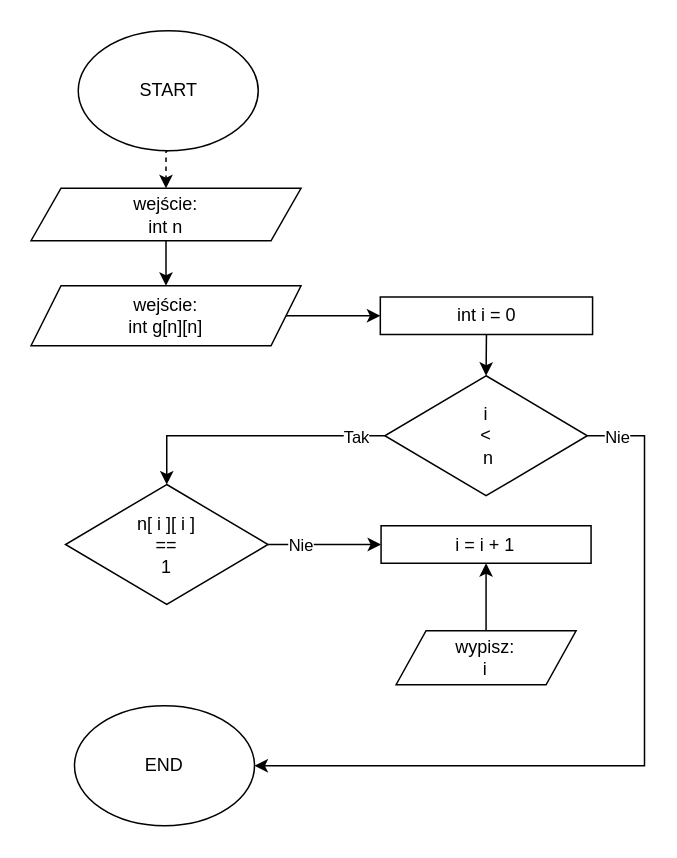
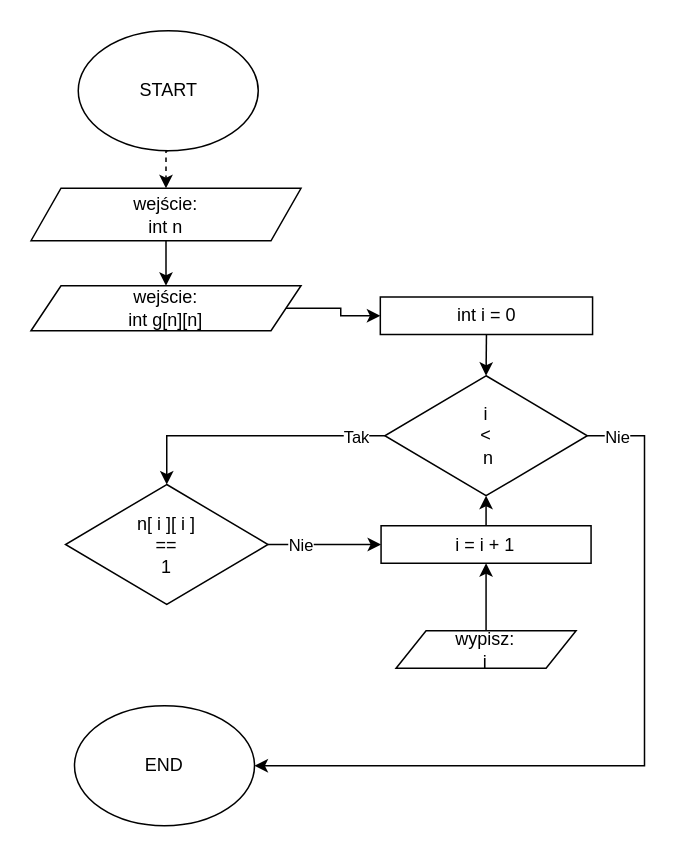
node "wejście: int g[n][n]": size 270x60 -> 270x45
edge "i = i + 1" -> "i < n": added
node "wypisz: i": size 180x54 -> 180x38
